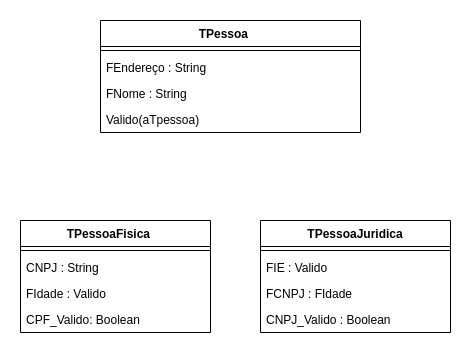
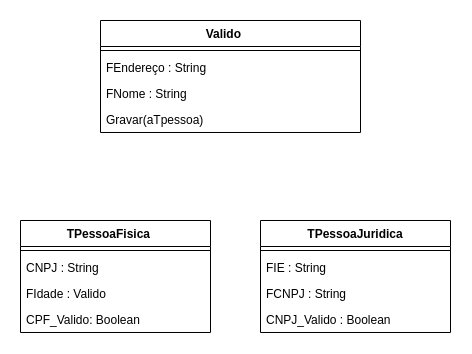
node "TPessoa": label "TPessoa" -> "Valido"
node "Valido(aTpessoa)": label "Valido(aTpessoa)" -> "Gravar(aTpessoa)"
node "FIE : Valido": label "FIE : Valido" -> "FIE : String"
node "FCNPJ : FIdade": label "FCNPJ : FIdade" -> "FCNPJ : String"
